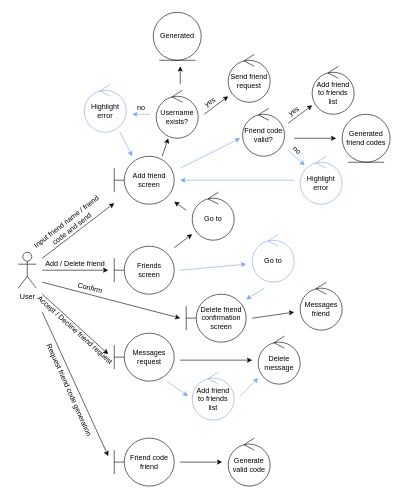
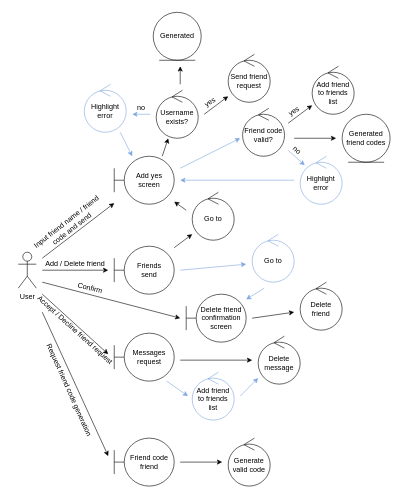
node "Add friend screen": label "Add friend screen" -> "Add yes screen"
node "Friends screen": label "Friends screen" -> "Friends send"
node "Messages friend": label "Messages friend" -> "Delete friend"
